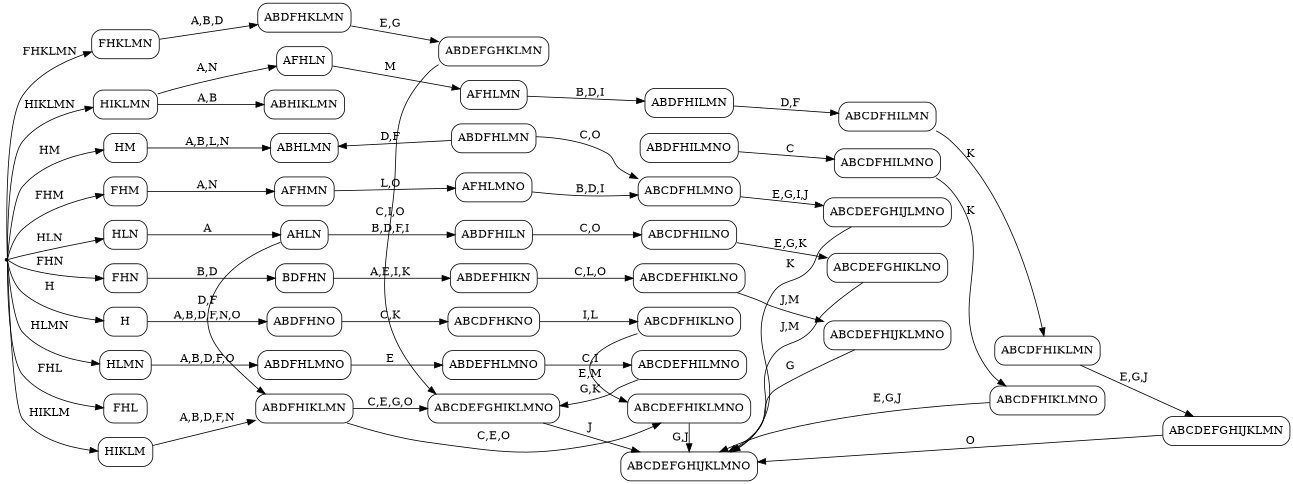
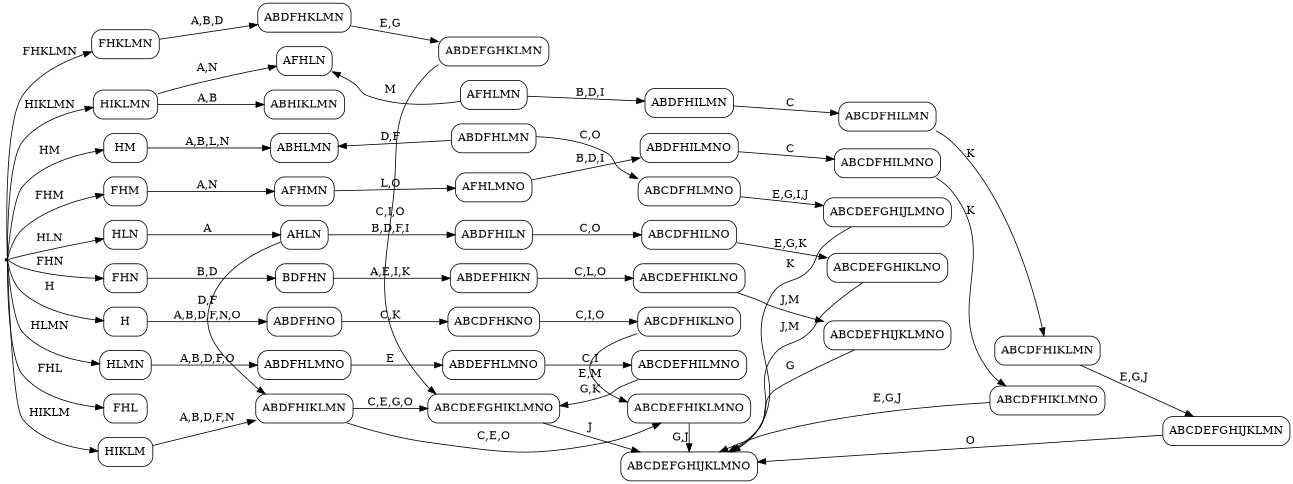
edge "AFHLN" -> "AFHLMN": reversed
edge "ABDFHILMN" -> "ABCDFHILMN": label "D,F" -> "C"
edge "AFHLMNO" -> "ABCDFHLMNO": now "AFHLMNO" -> "ABDFHILMNO"
edge "ABCDFHKNO" -> "ABCDFHIKLNO": label "I,L" -> "C,I,O"
